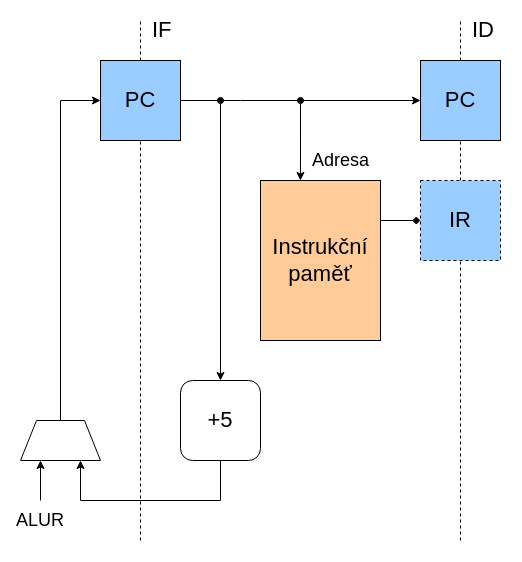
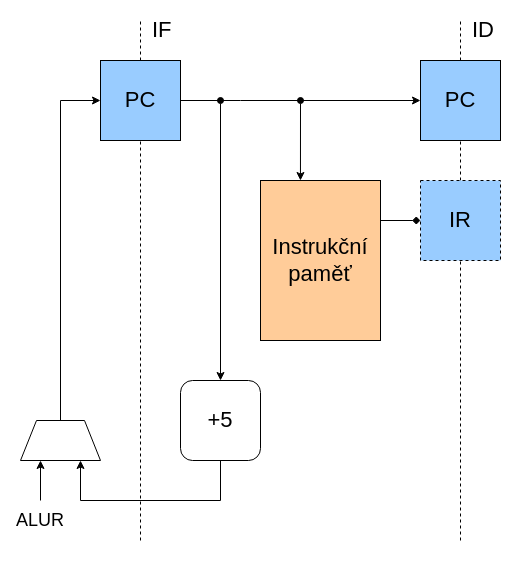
node "Adresa": removed
